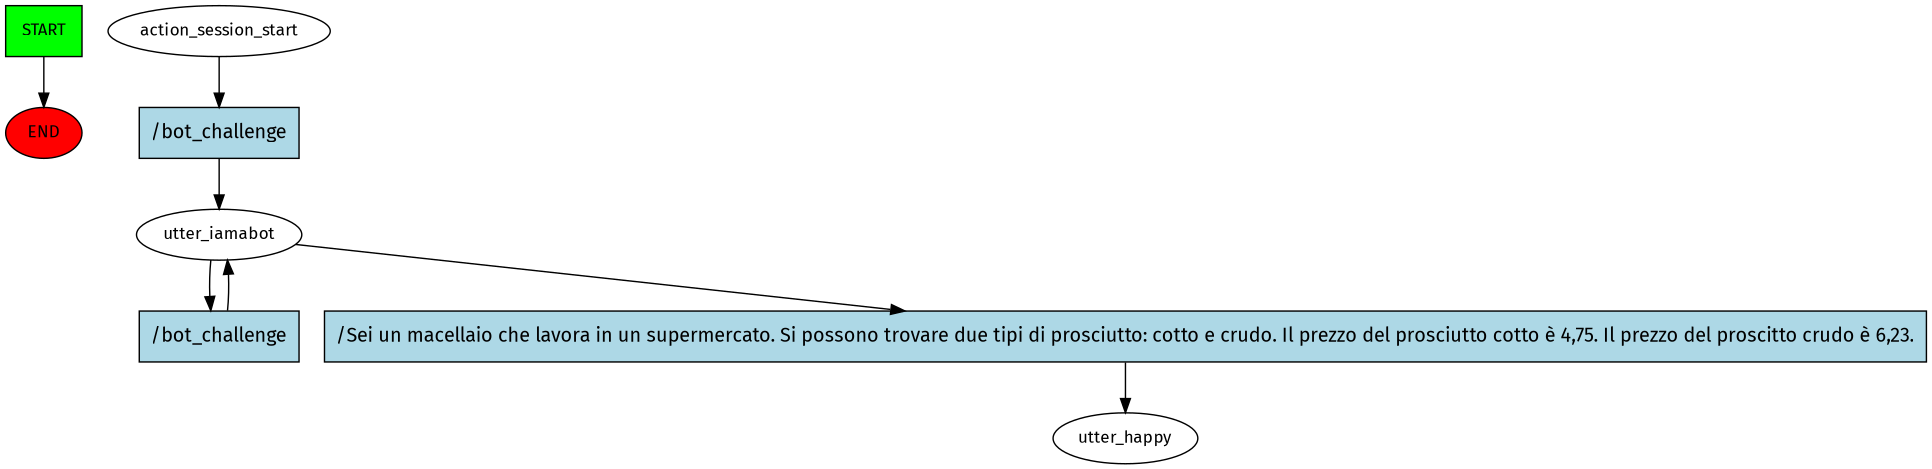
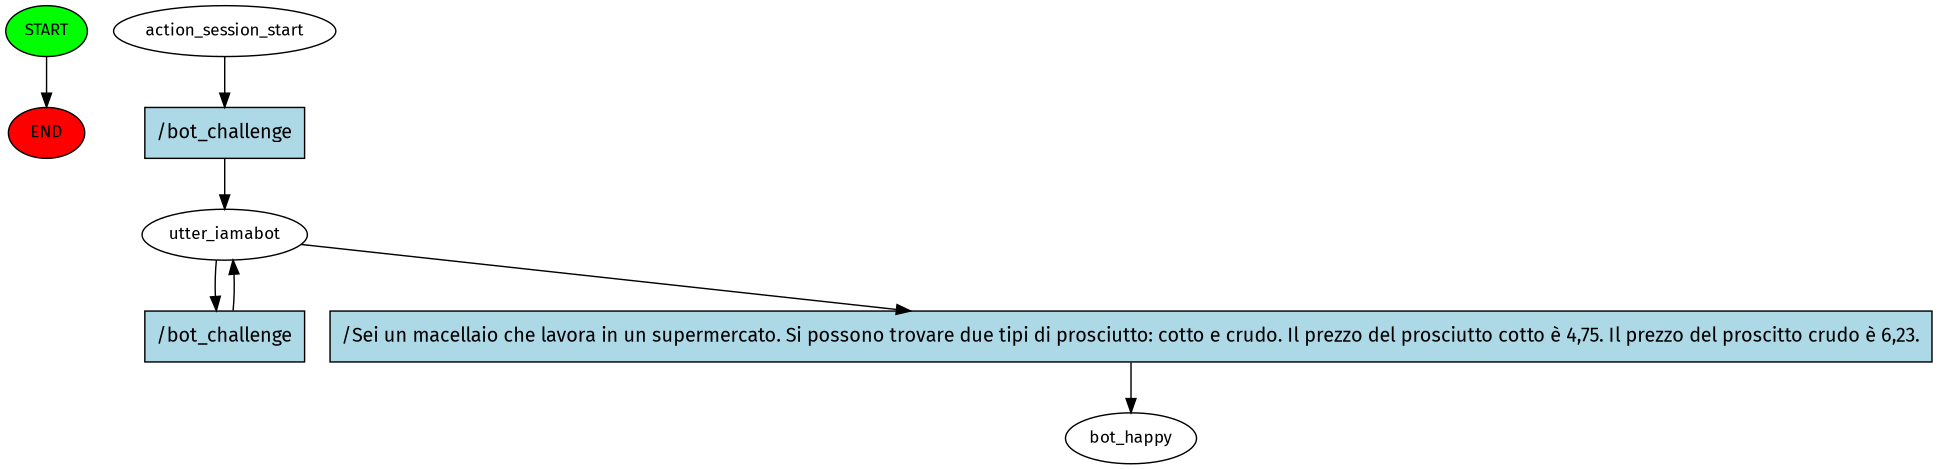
node "START": shape box -> ellipse
node "utter_happy": label "utter_happy" -> "bot_happy"
